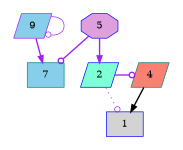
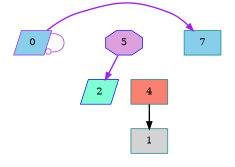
node "9": label "9" -> "0"
edge "5" -> "7": removed
edge "2" -> "4": removed
node "4": shape parallelogram -> box
edge "2" -> "1": removed
node "1": color blue -> teal
